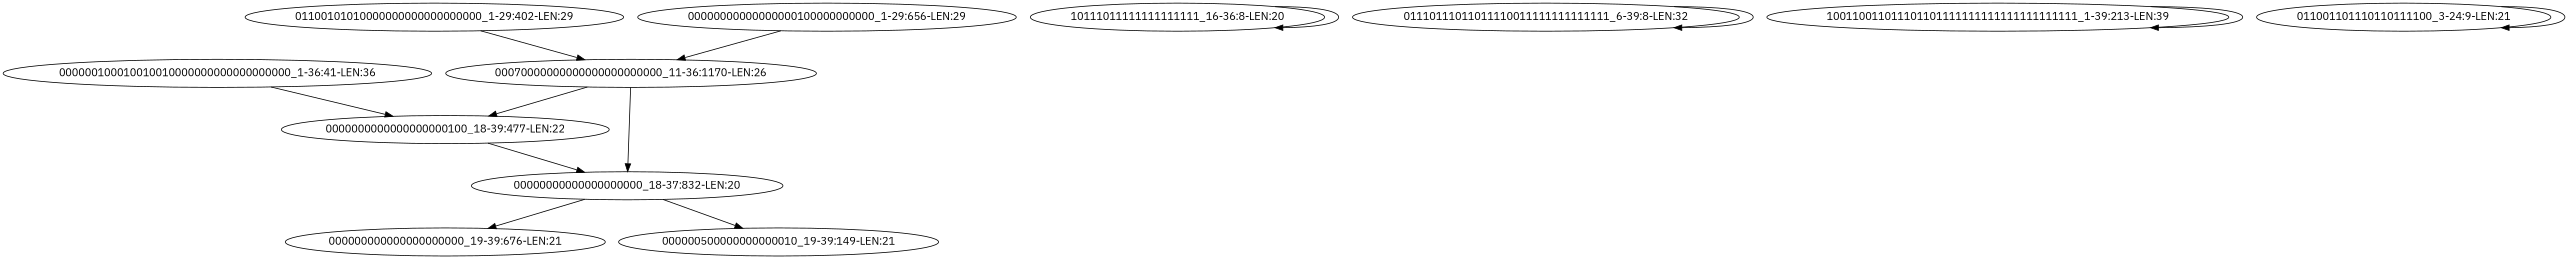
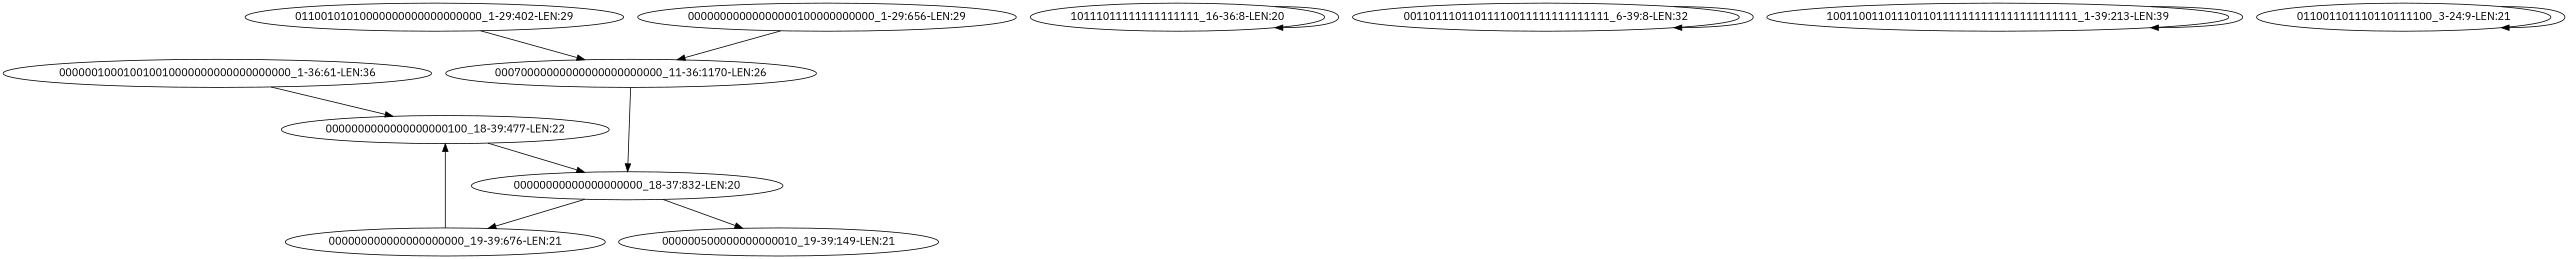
node "01110111011011110011111111111111_6-39:8-LEN:32": label "01110111011011110011111111111111_6-39:8-LEN:32" -> "00110111011011110011111111111111_6-39:8-LEN:32"
node "000000100010010010000000000000000000_1-36:41-LEN:36": label "000000100010010010000000000000000000_1-36:41-LEN:36" -> "000000100010010010000000000000000000_1-36:61-LEN:36"
edge "00070000000000000000000000_11-36:1170-LEN:26" -> "0000000000000000000100_18-39:477-LEN:22": now "000000000000000000000_19-39:676-LEN:21" -> "0000000000000000000100_18-39:477-LEN:22"
